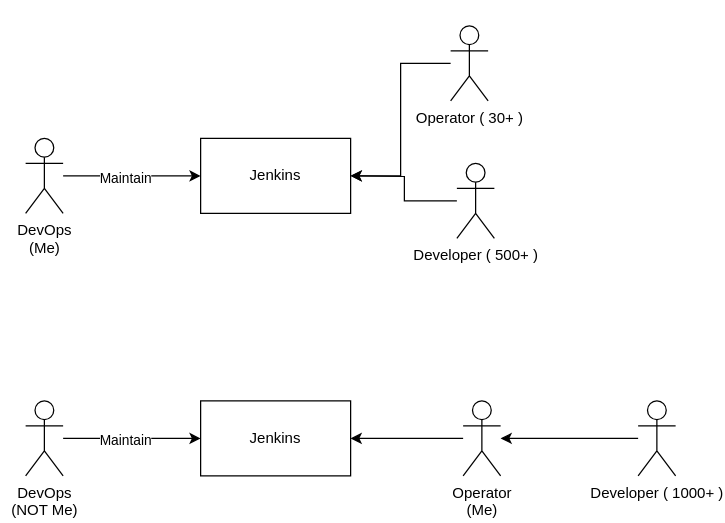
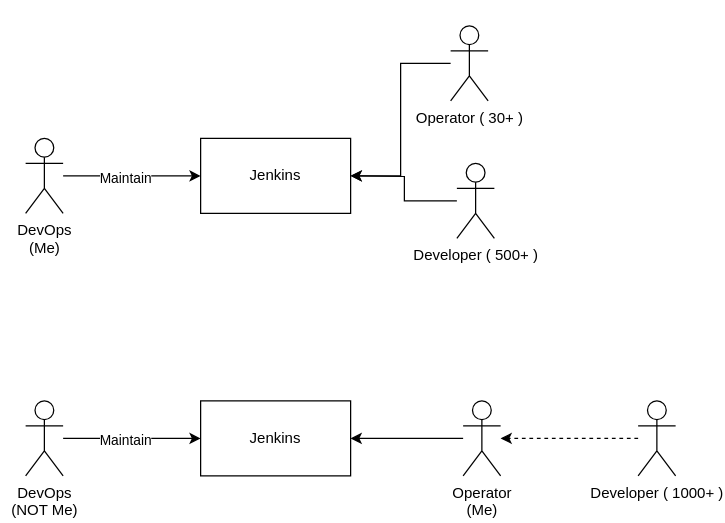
edge "Developer ( 1000+ )" -> "Operator (Me)": style solid -> dashed
